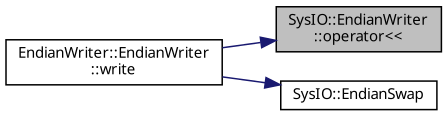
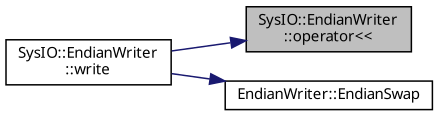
node "EndianWriter::EndianWriter ::write": label "EndianWriter::EndianWriter ::write" -> "SysIO::EndianWriter ::write"
node "SysIO::EndianSwap": label "SysIO::EndianSwap" -> "EndianWriter::EndianSwap"
